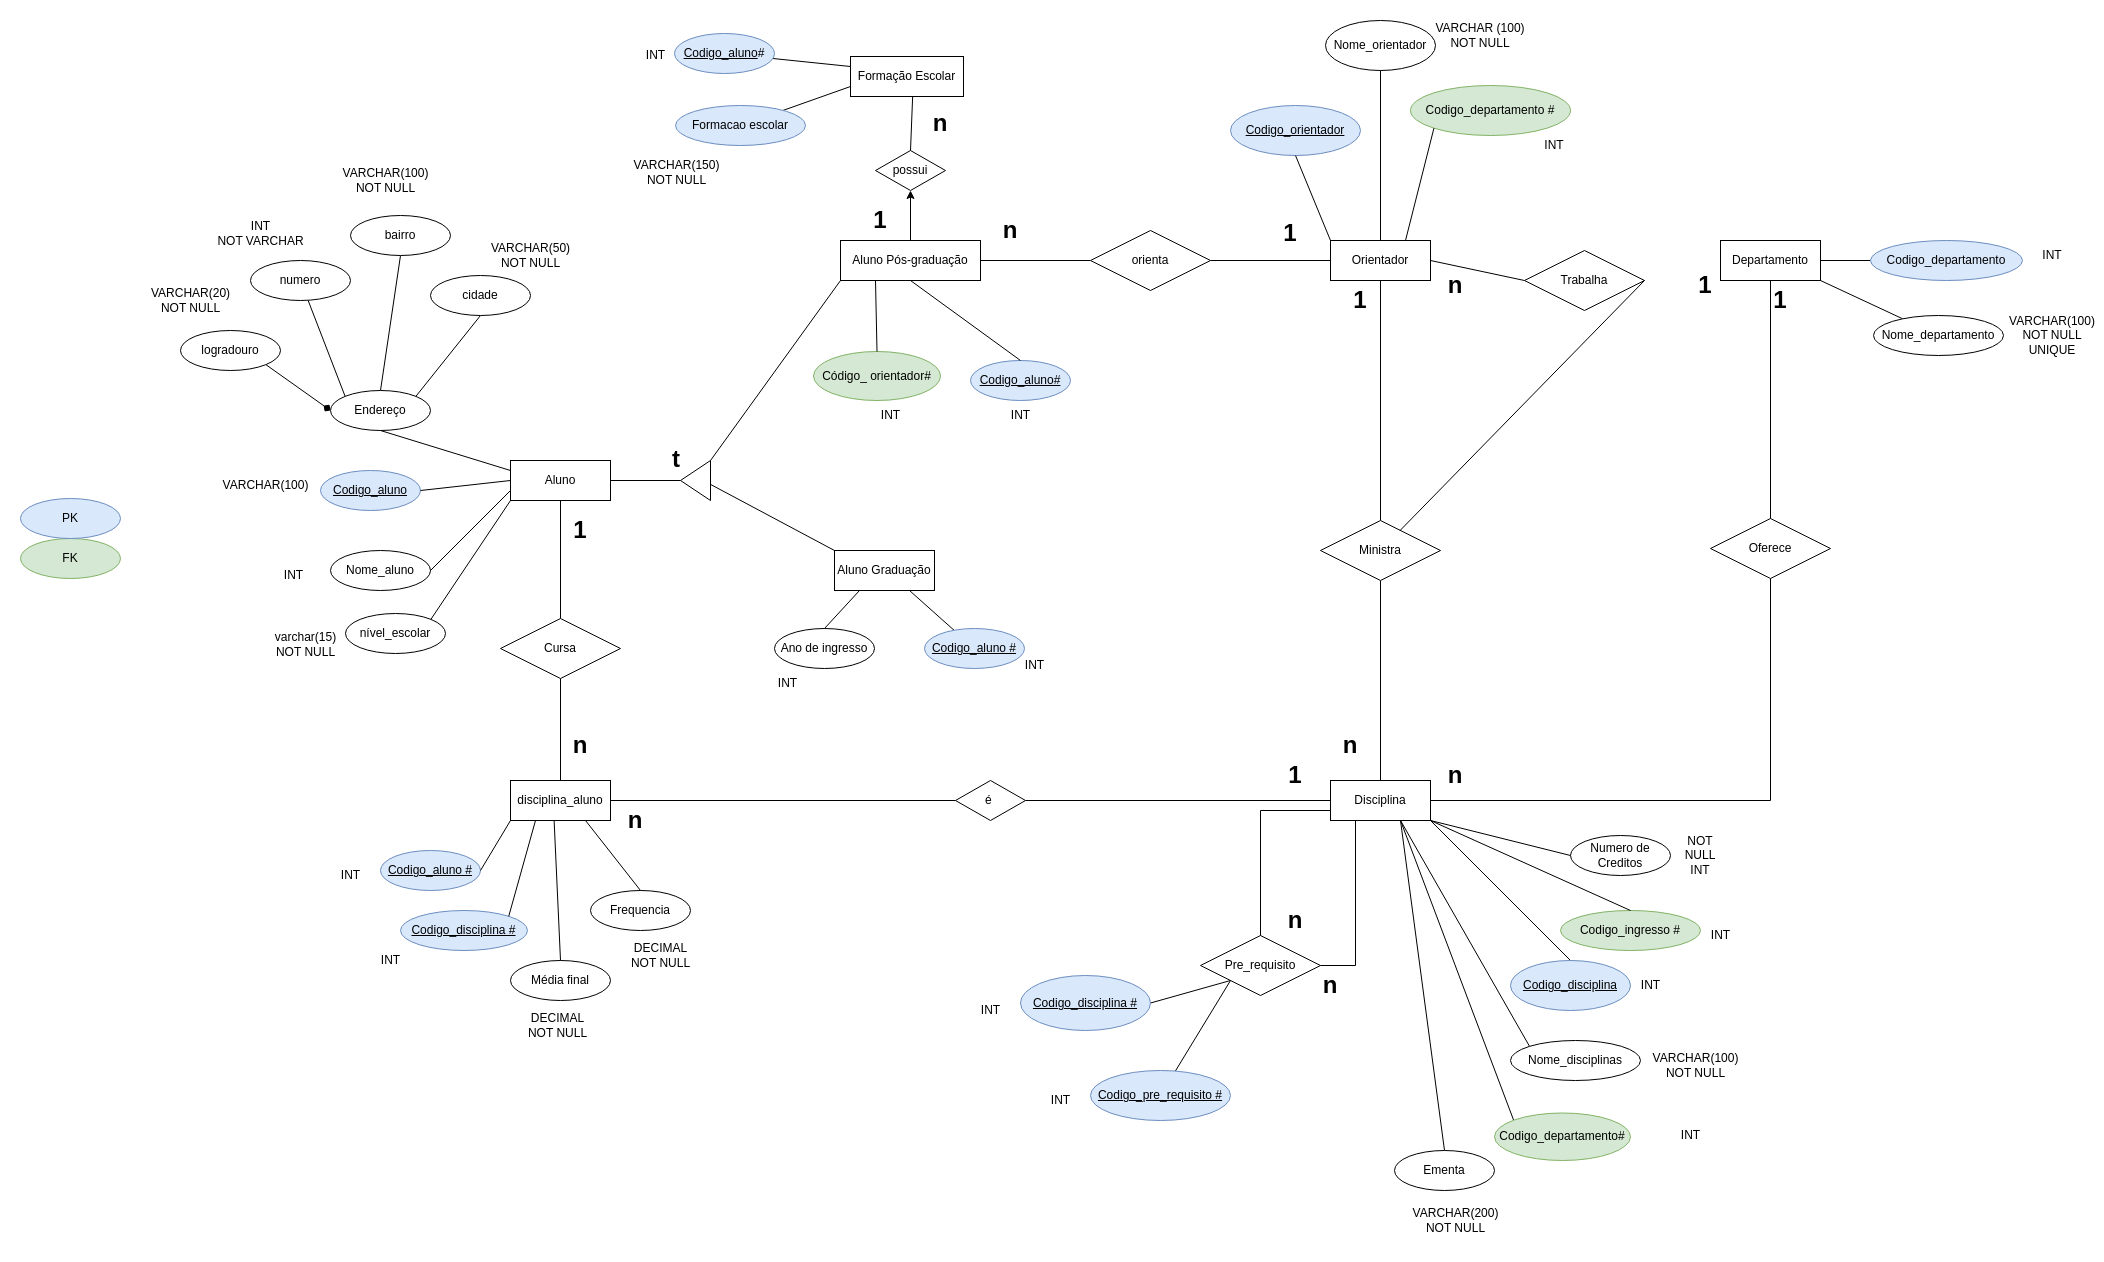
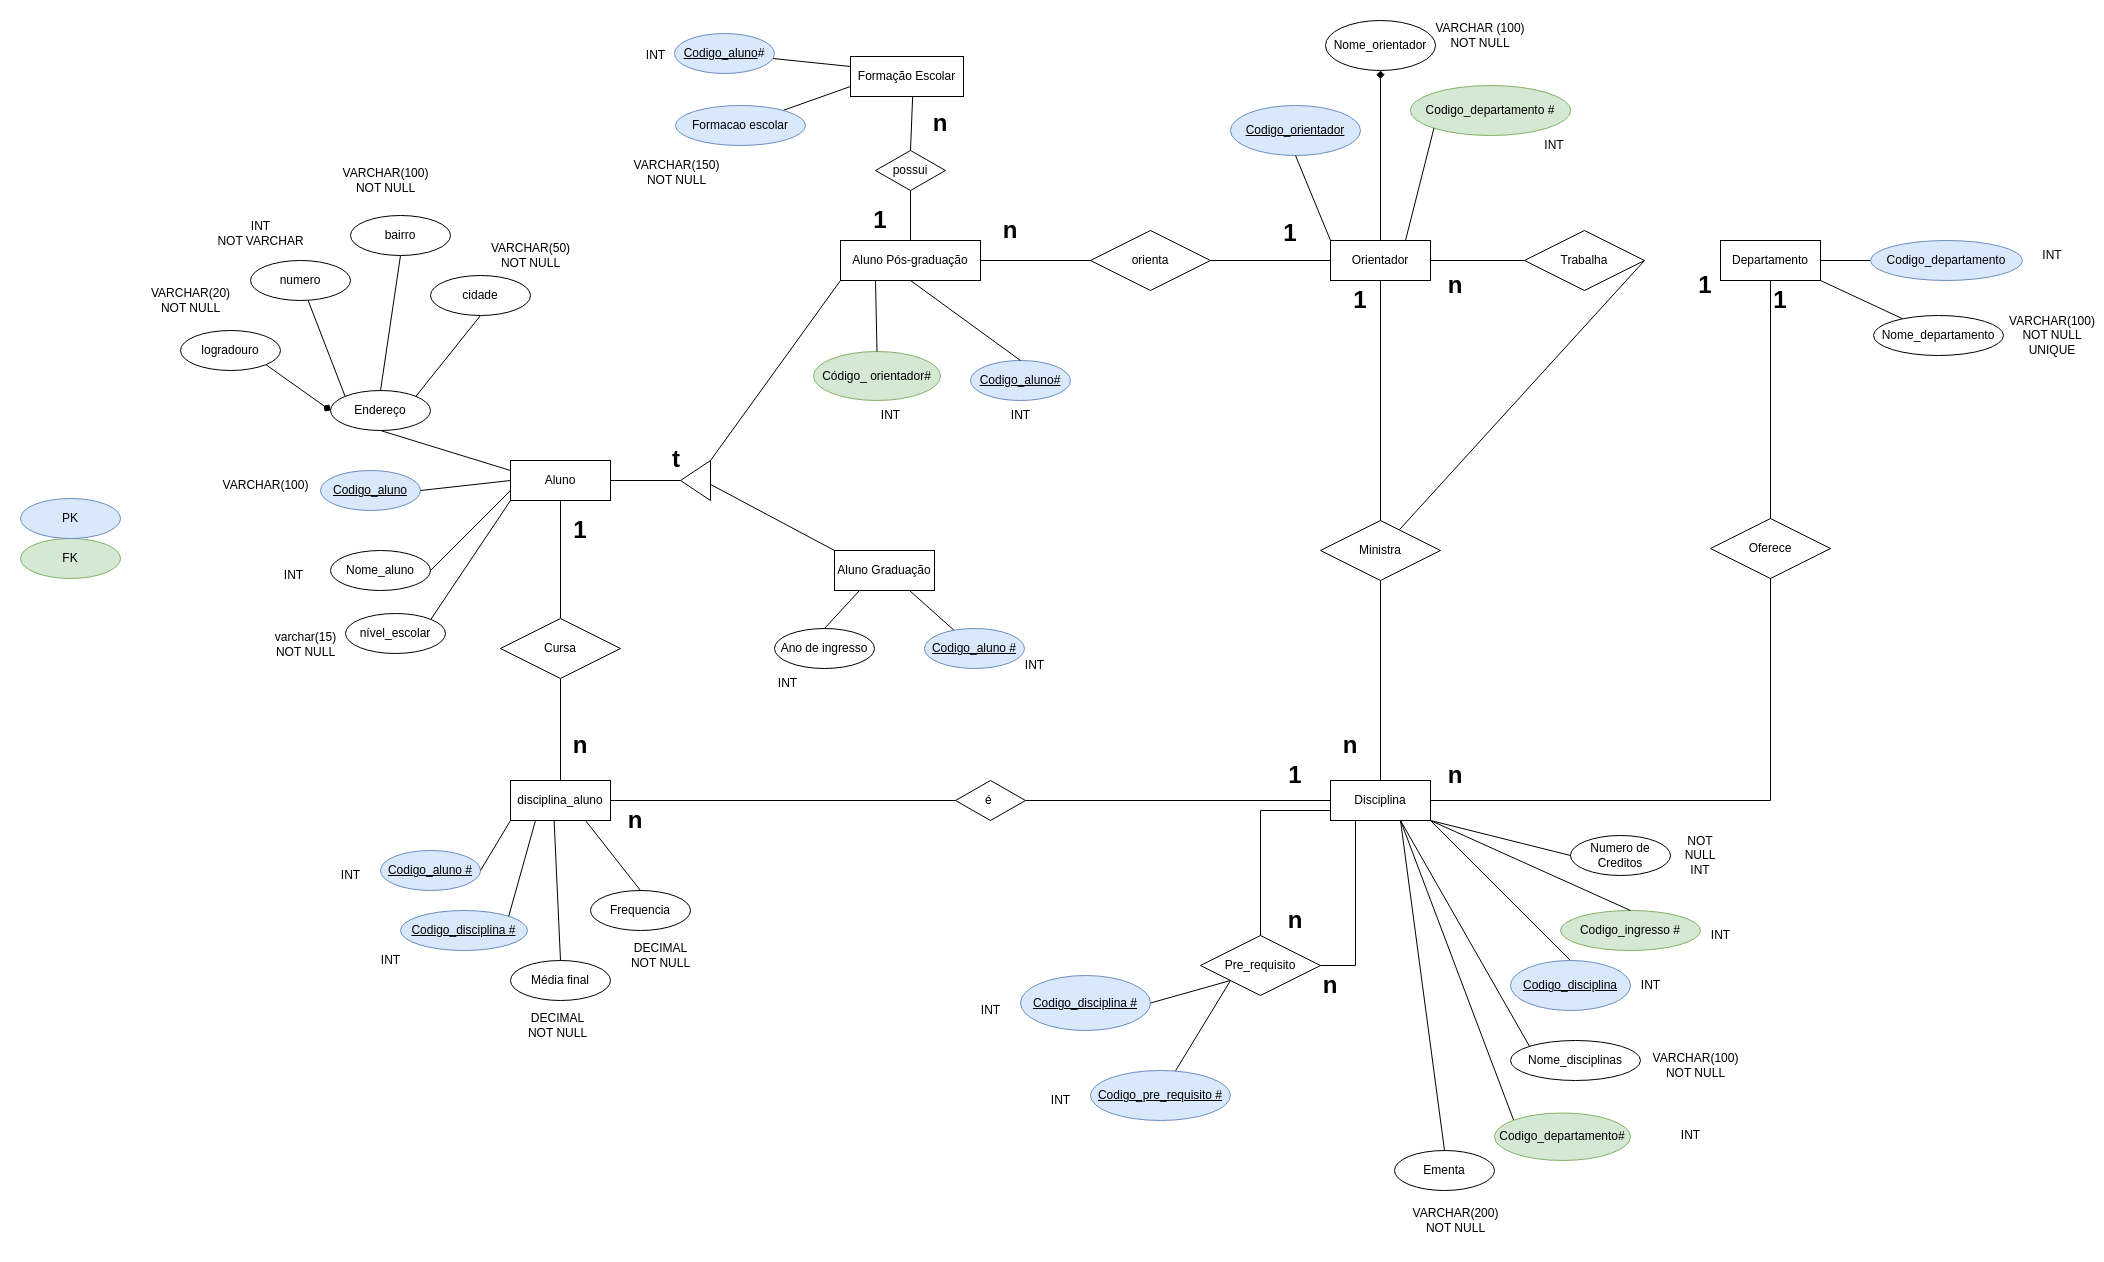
edge "Nome_orientador" -- "Orientador": arrowhead none -> diamond
edge "Aluno Pós-graduação" -> "possui": arrowhead classic -> none
node "Trabalha": moved (1585, 281) -> (1585, 261)
